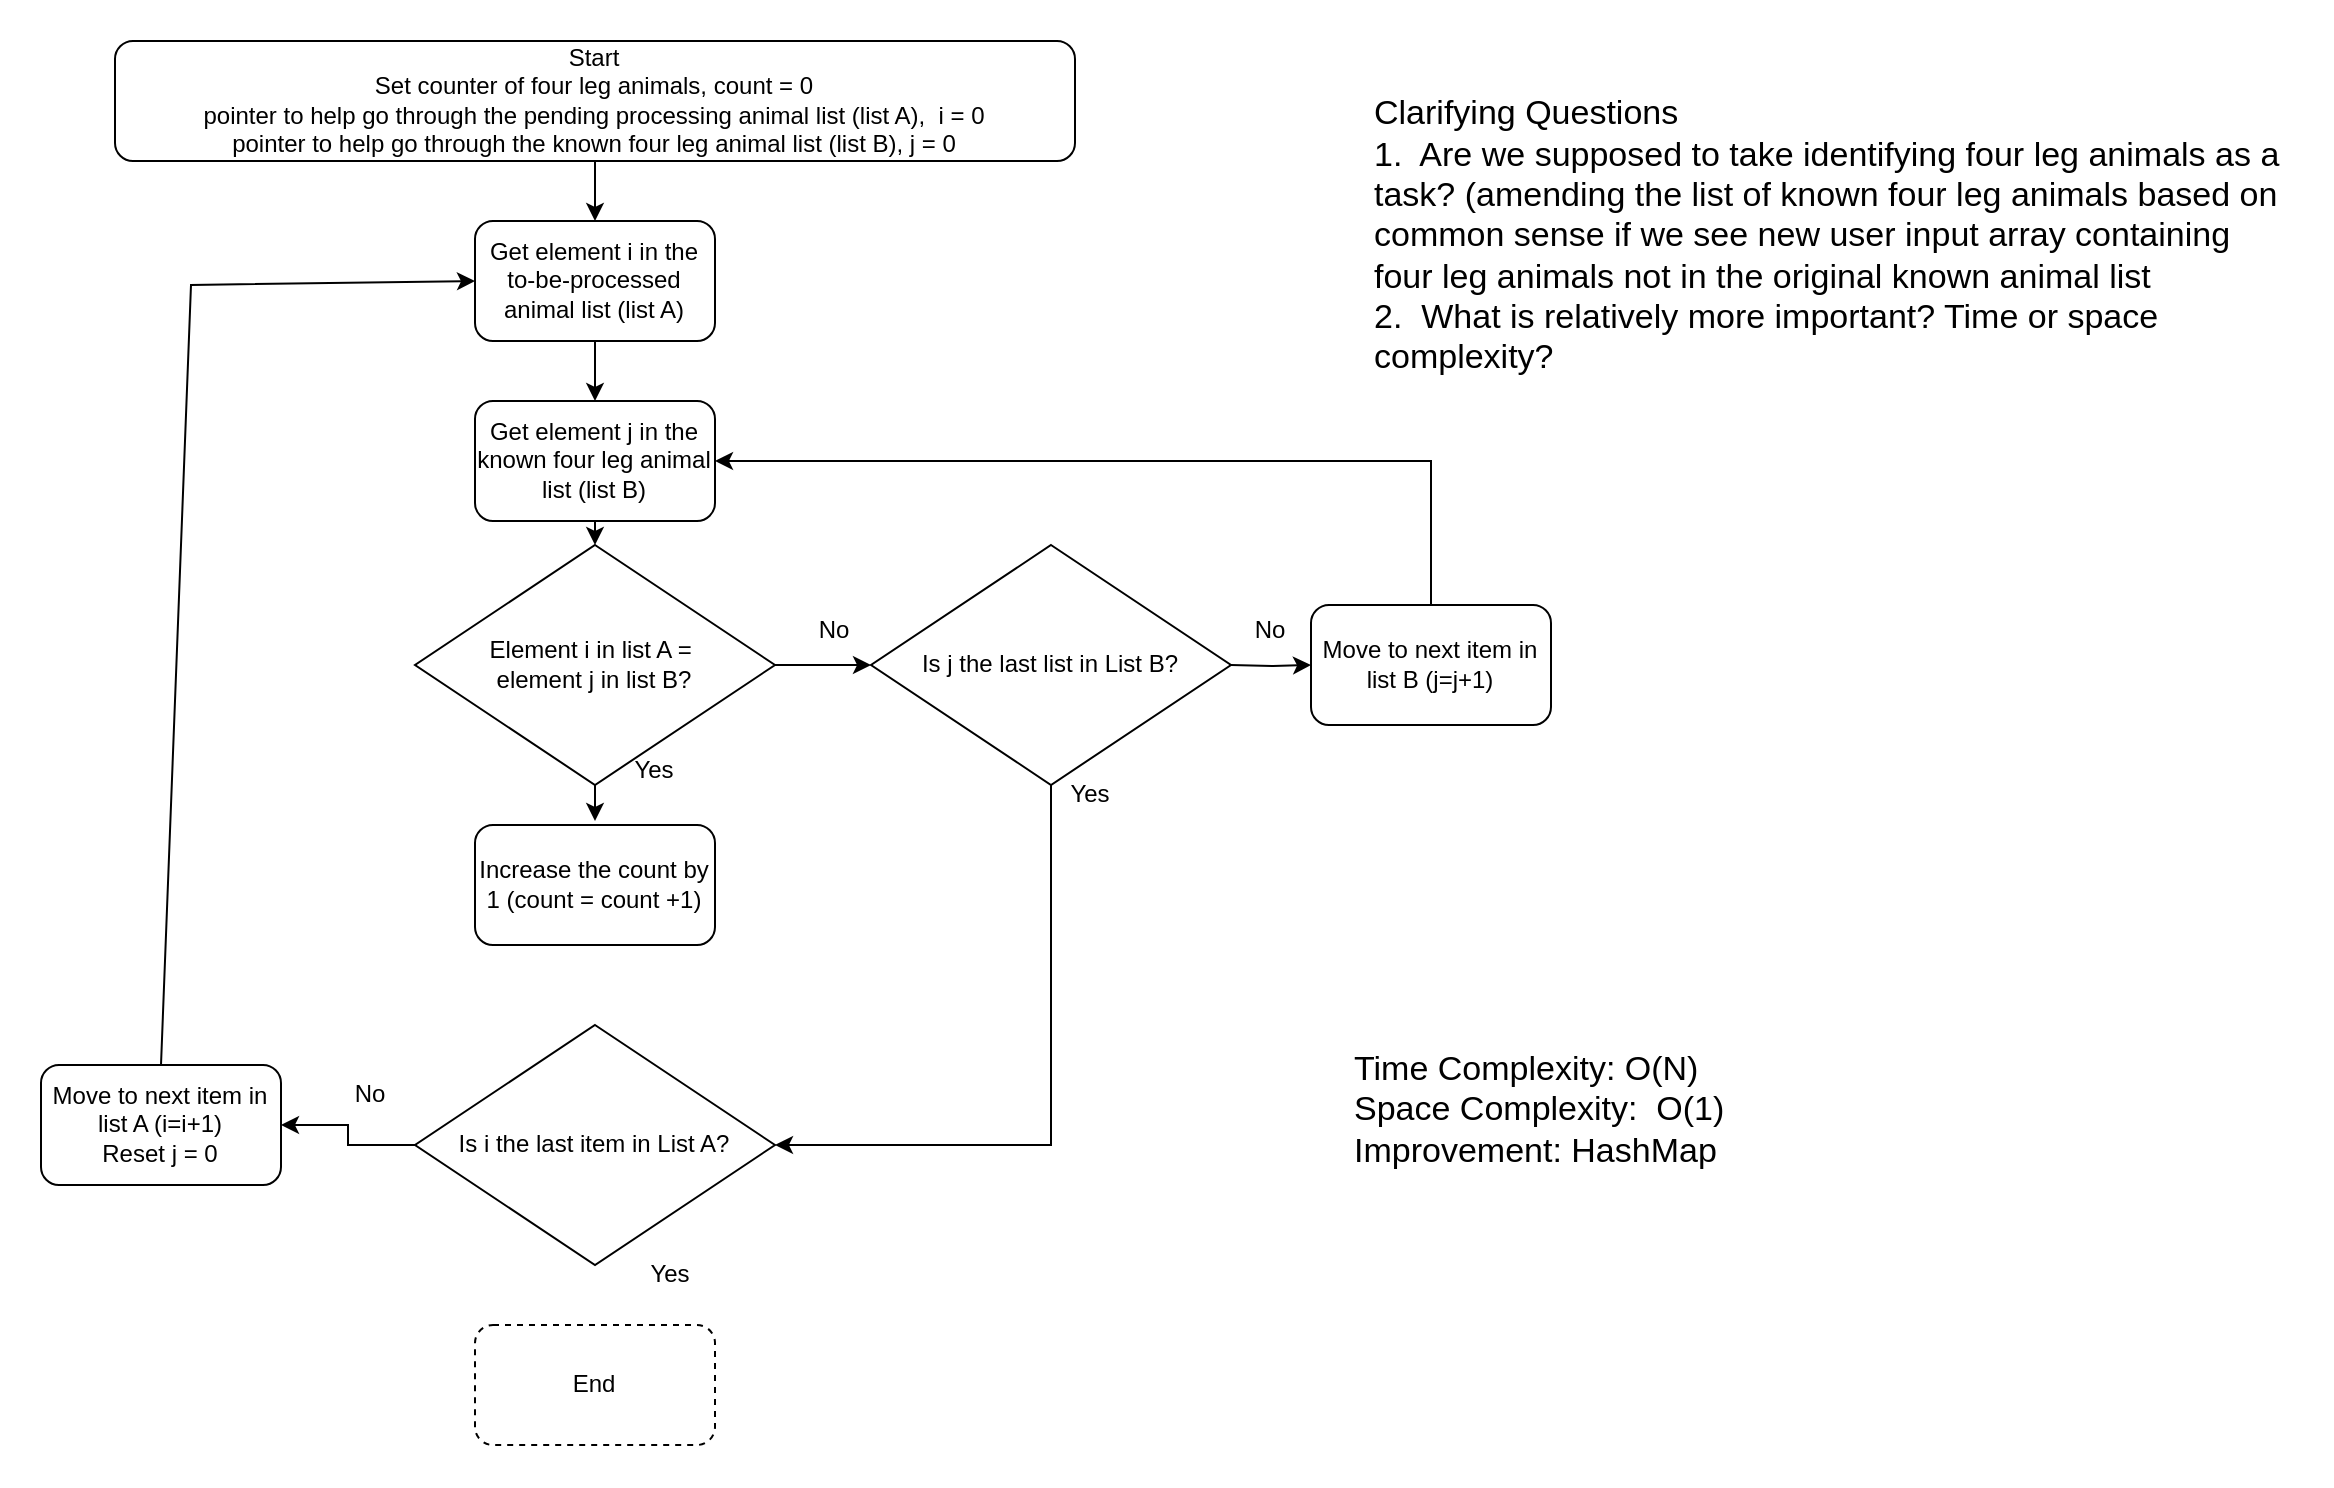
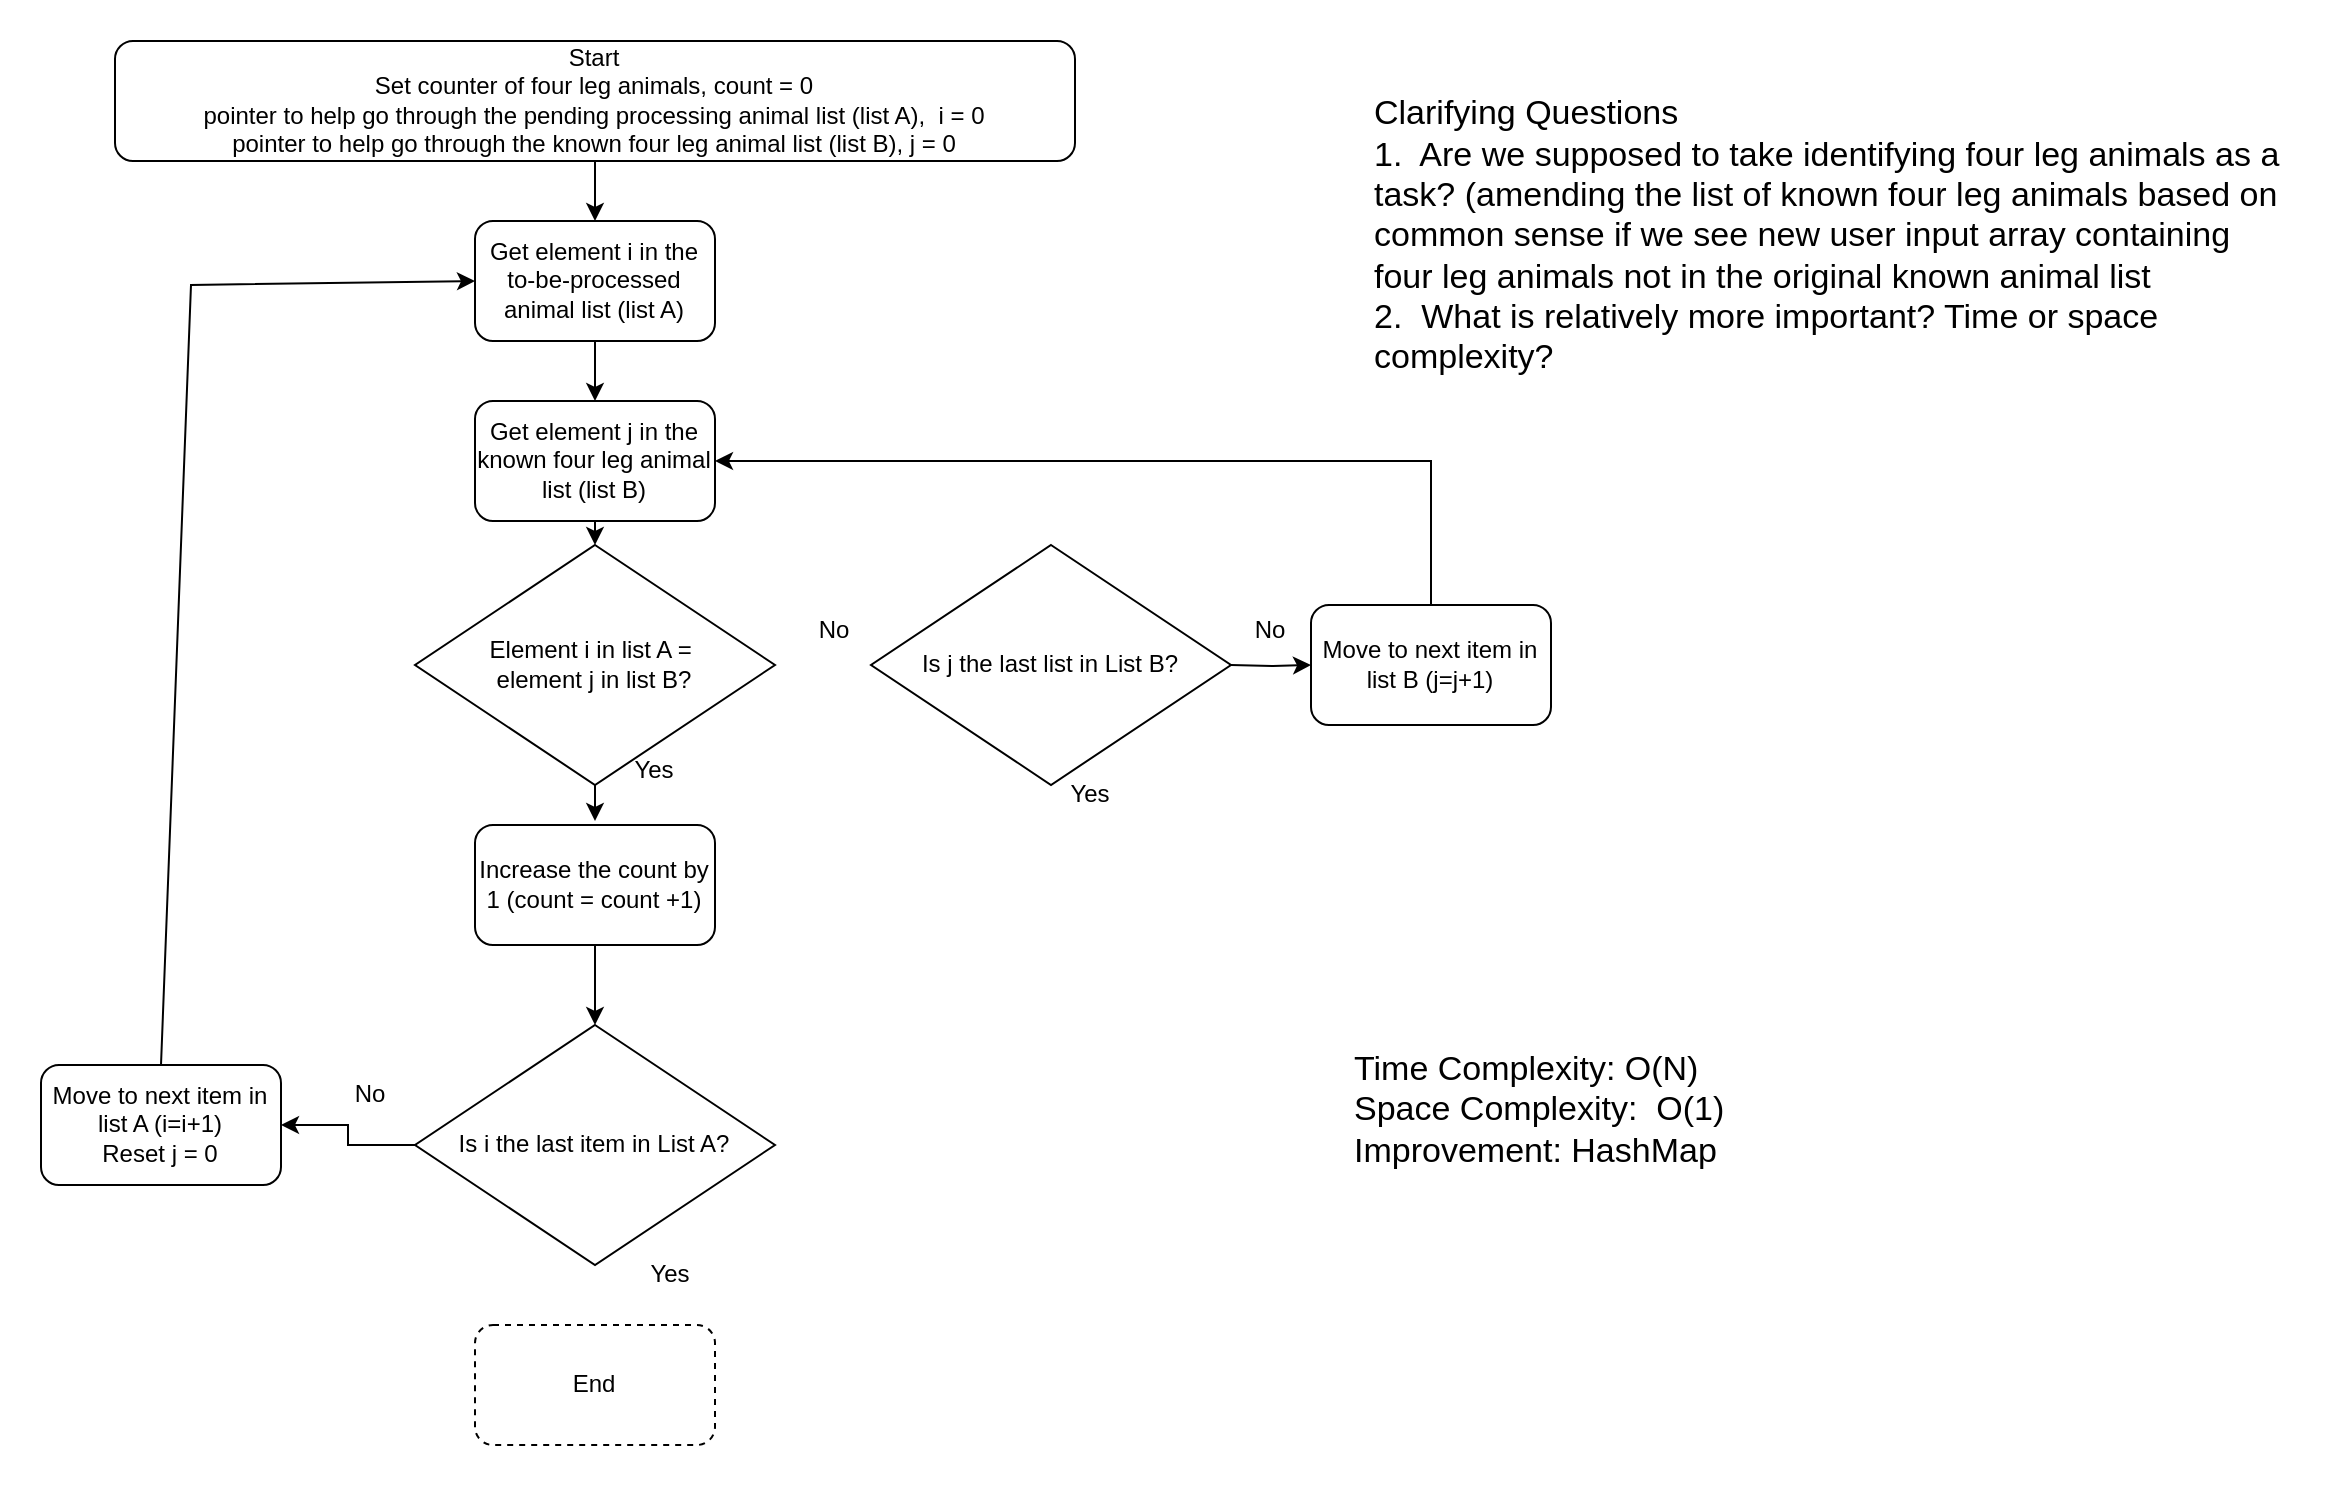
edge "Element i in list A = element j in list B?" -> "Is j the last list in List B?": removed
edge "Increase the count by 1 (count = count +1)" -> "Is i the last item in List A?": added
edge "Is j the last list in List B?" -> "Is i the last item in List A?": removed
